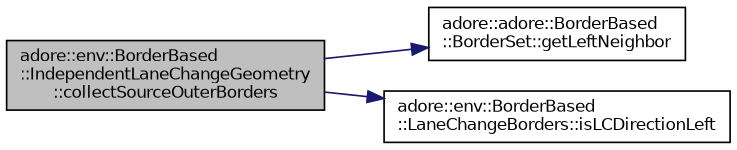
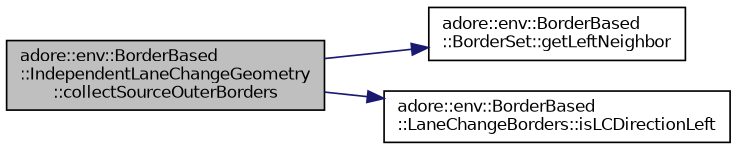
node "adore::adore::BorderBased ::BorderSet::getLeftNeighbor": label "adore::adore::BorderBased ::BorderSet::getLeftNeighbor" -> "adore::env::BorderBased ::BorderSet::getLeftNeighbor"
